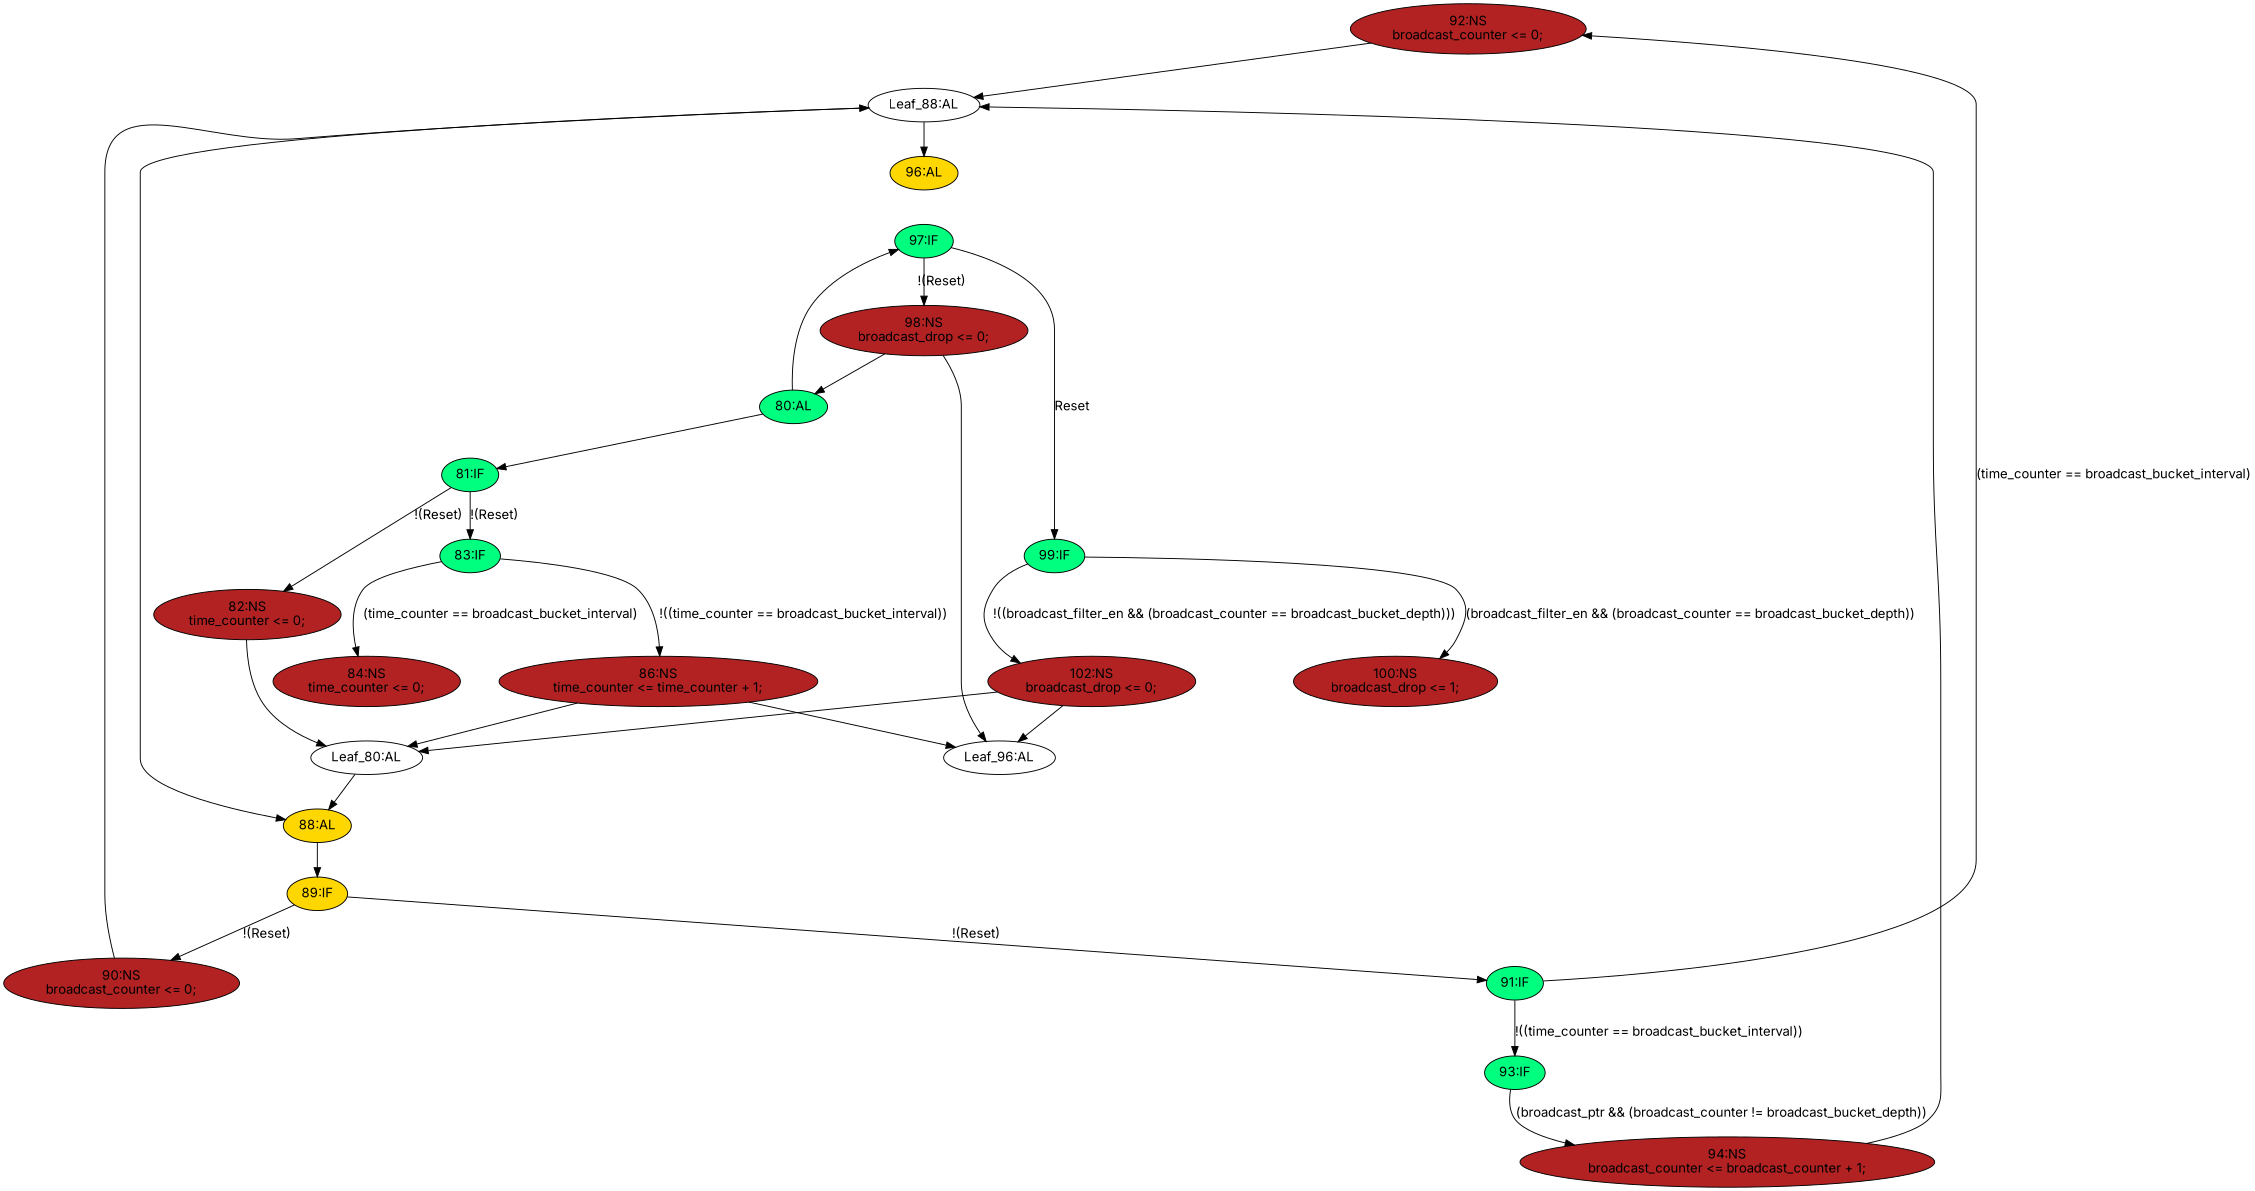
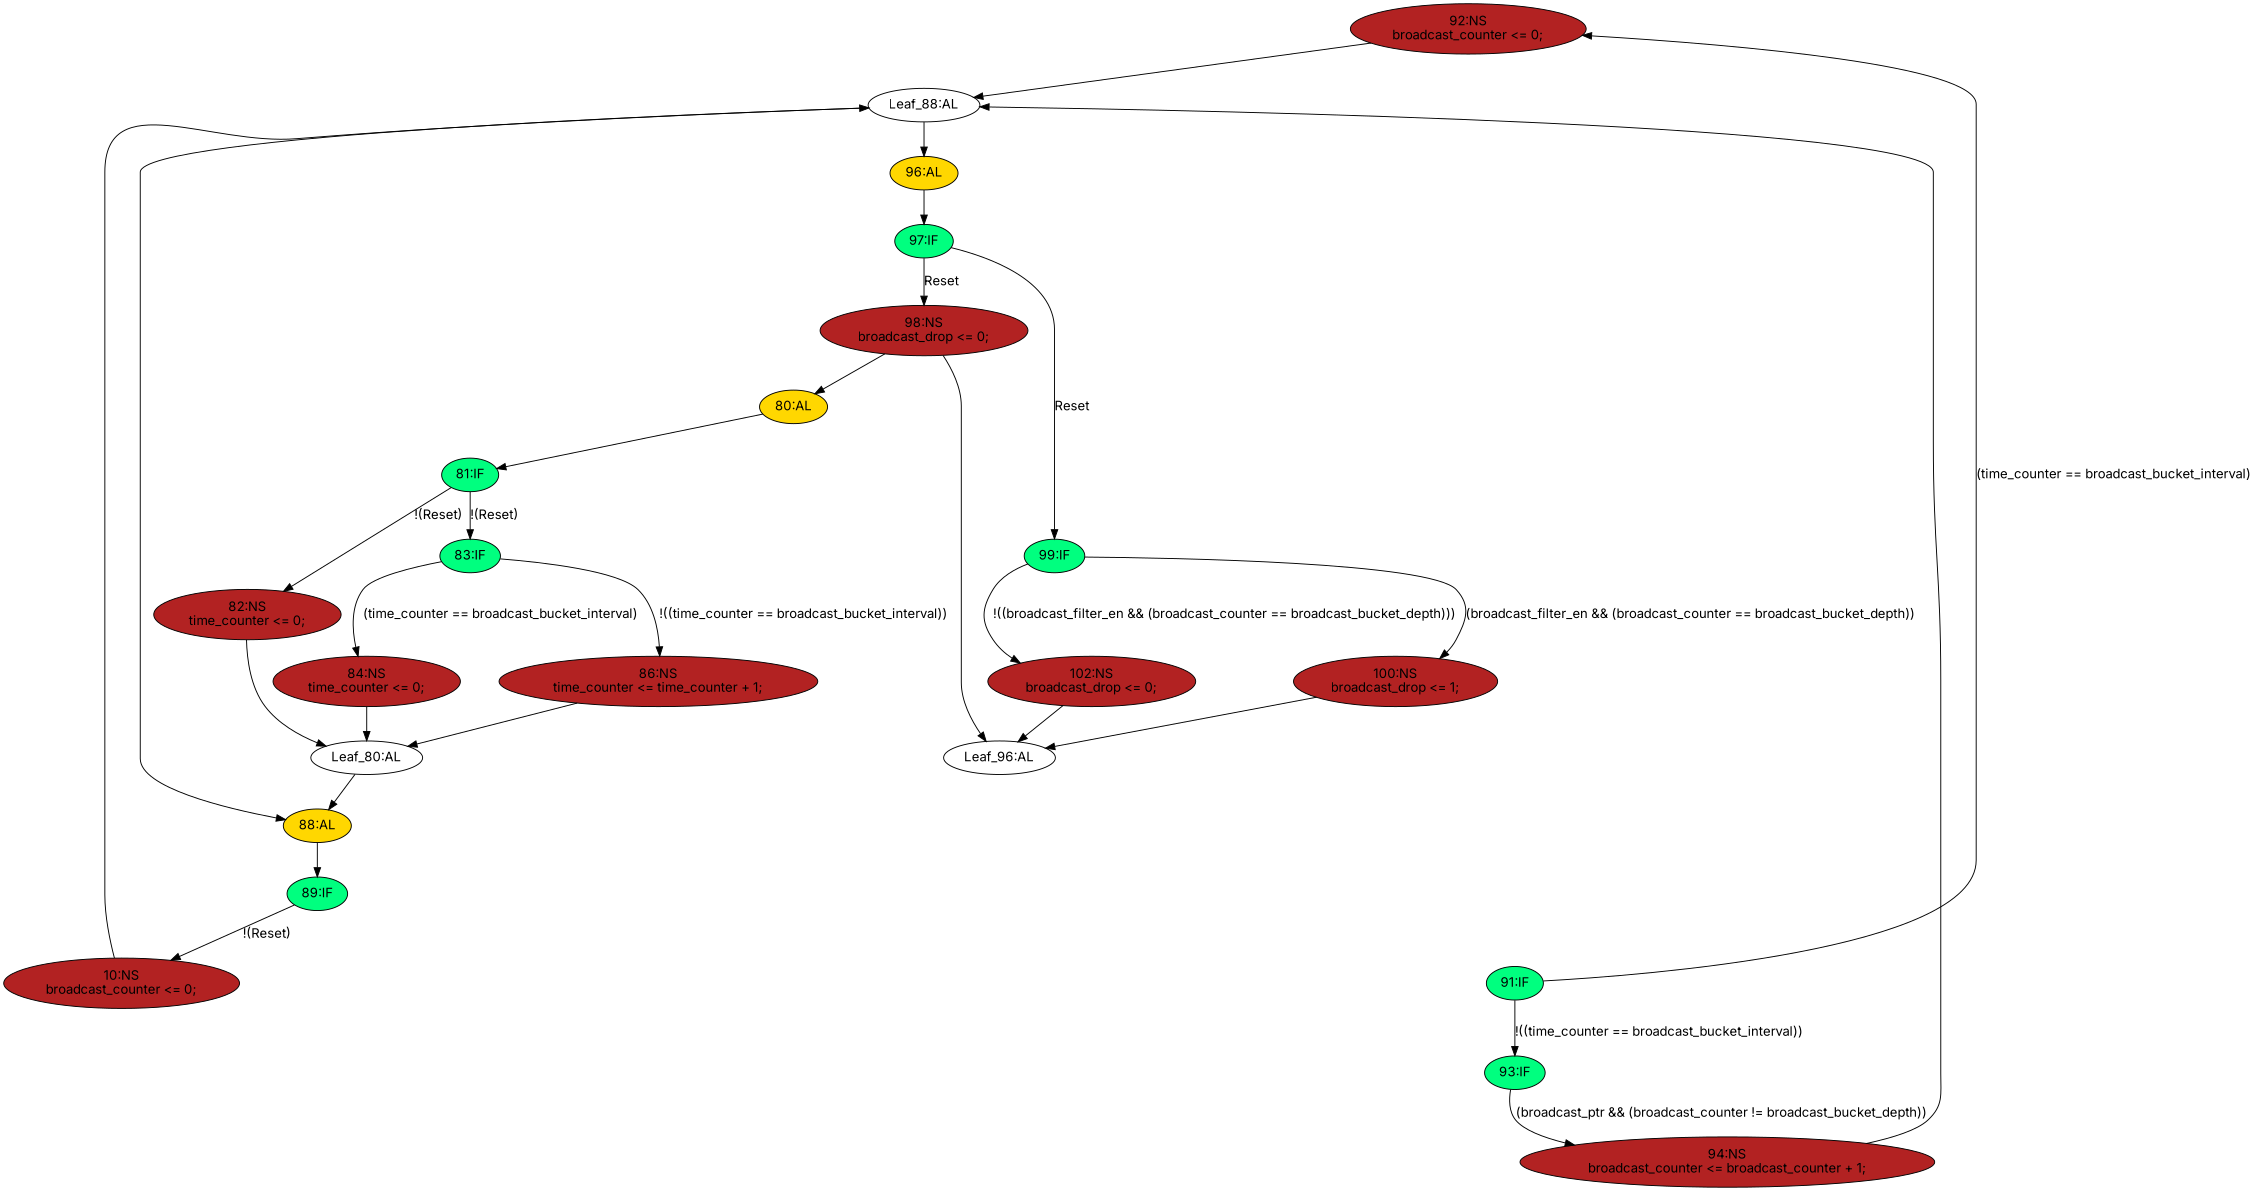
edge "97:IF" -> "98:NS broadcast_drop <= 0;": label "!(Reset)" -> "Reset"
edge "80:AL" -> "97:IF": now "96:AL" -> "97:IF"
node "80:AL": fillcolor springgreen -> gold
edge "102:NS broadcast_drop <= 0;" -> "Leaf_80:AL": now "84:NS time_counter <= 0;" -> "Leaf_80:AL"
edge "86:NS time_counter <= time_counter + 1;" -> "Leaf_96:AL": now "100:NS broadcast_drop <= 1;" -> "Leaf_96:AL"
node "89:IF": fillcolor gold -> springgreen
edge "89:IF" -> "91:IF": removed, label "!(Reset)"
node "90:NS broadcast_counter <= 0;": label "90:NS broadcast_counter <= 0;" -> "10:NS broadcast_counter <= 0;"
